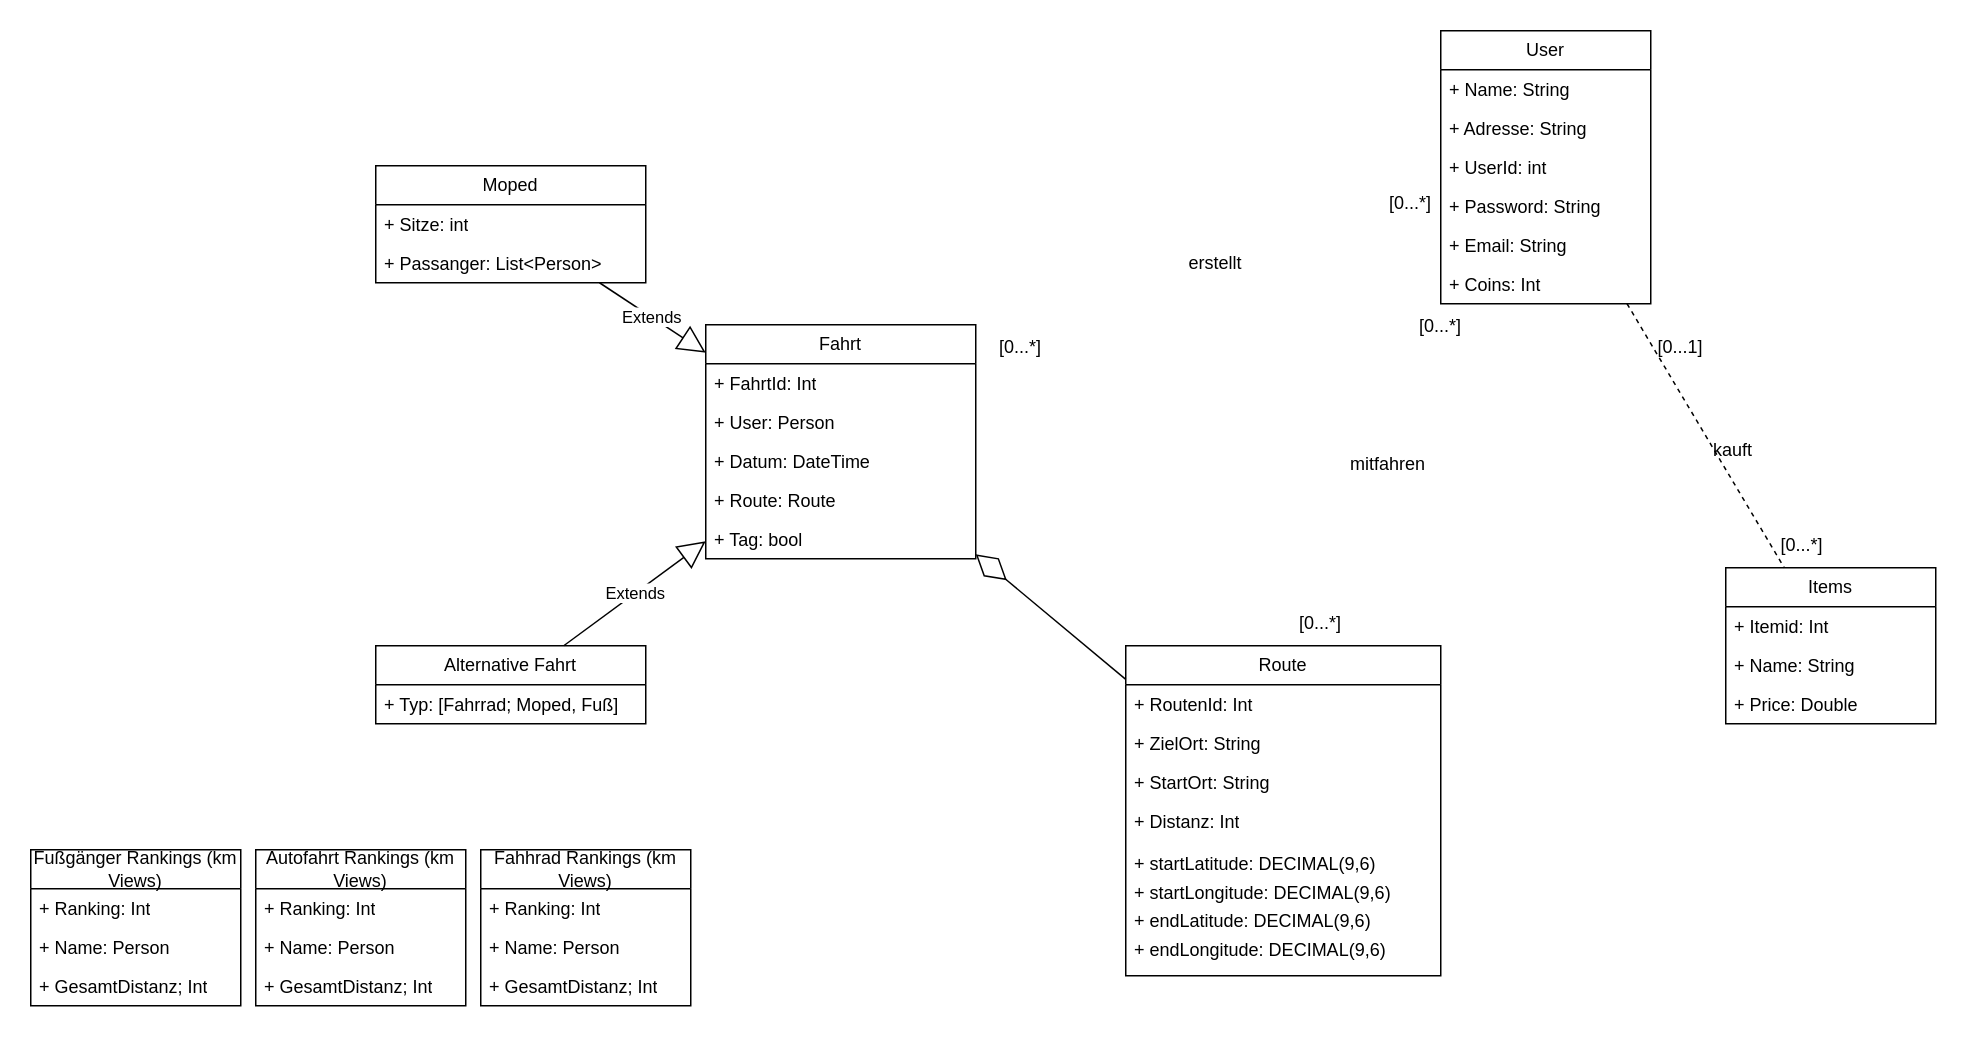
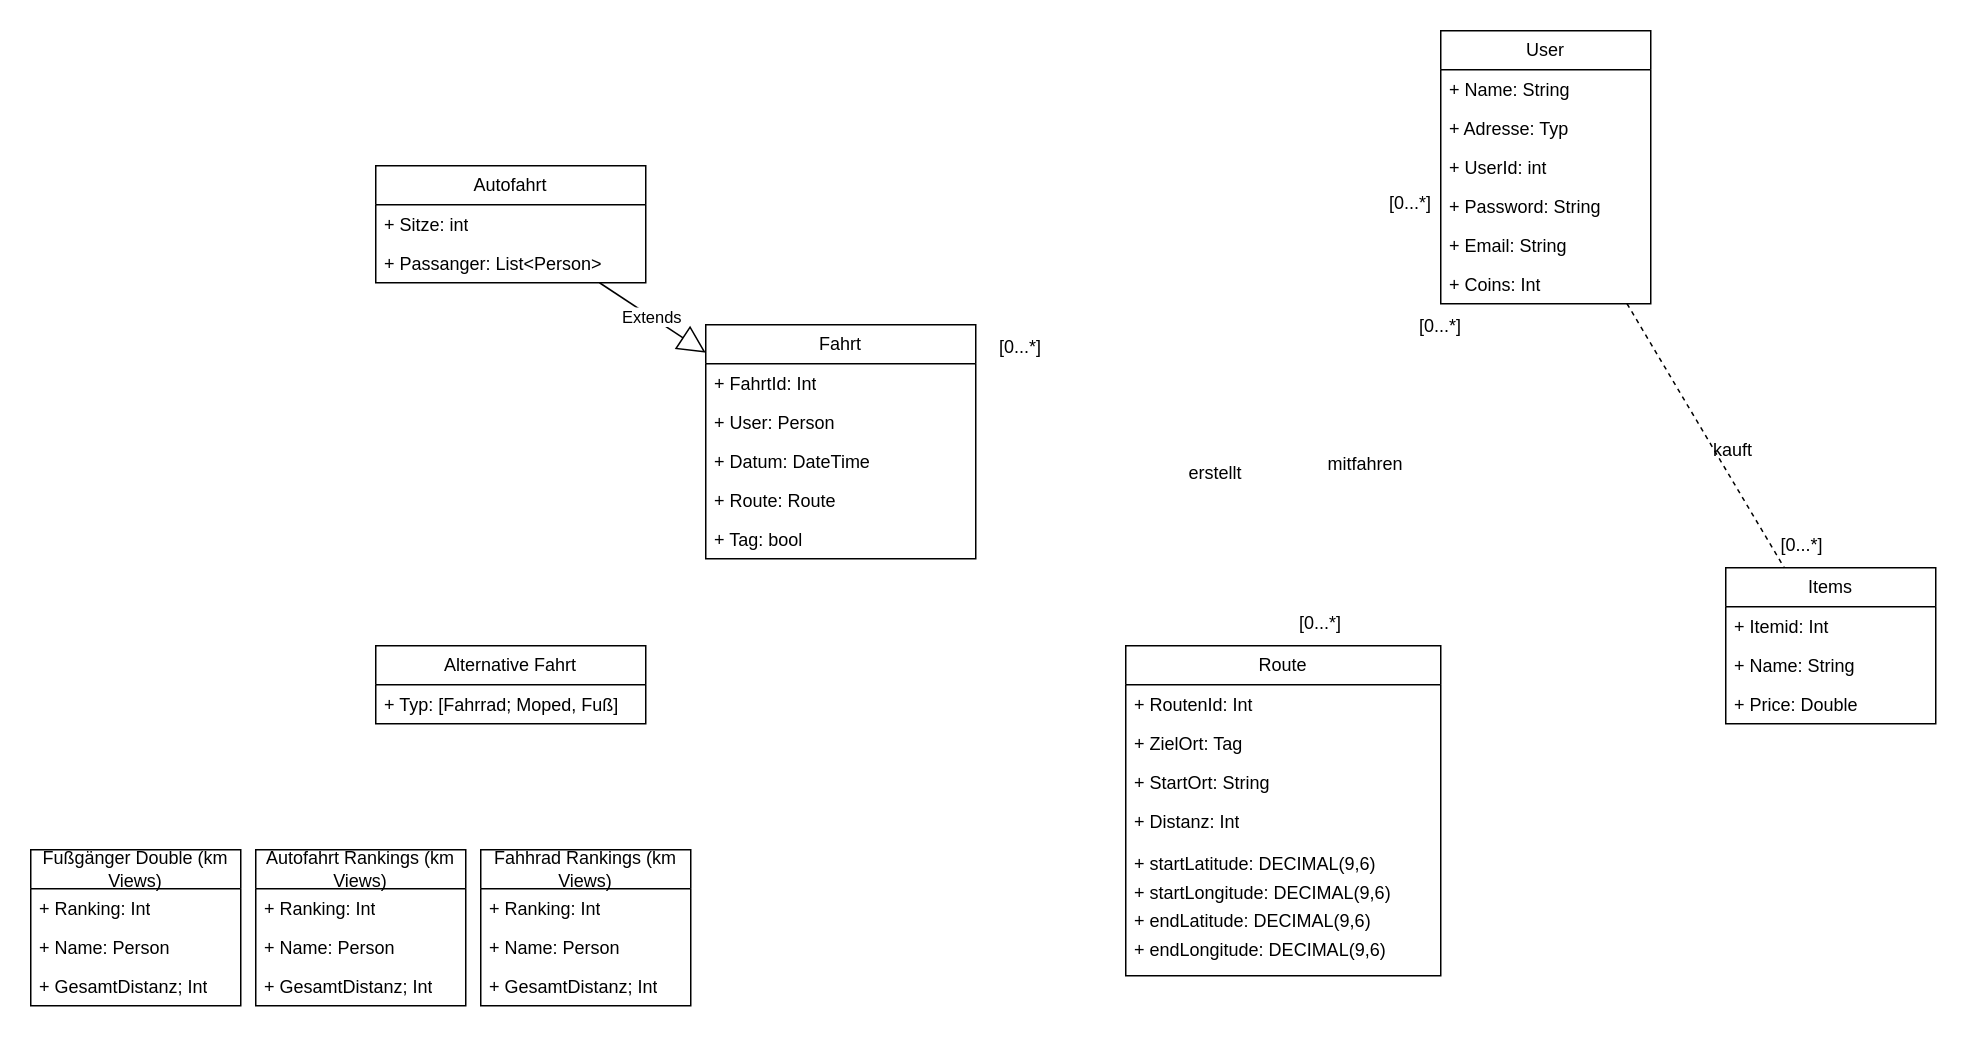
node "+ Adresse: String": label "+ Adresse: String" -> "+ Adresse: Typ"
node "Moped": label "Moped" -> "Autofahrt"
node "erstellt": moved (1216, 263) -> (1216, 473)
node "[0...1]": removed
node "mitfahren": moved (1388, 464) -> (1366, 464)
edge "Alternative Fahrt" -> "Fahrt": removed, label "Extends"
edge "Route" -> "Fahrt": removed
node "+ ZielOrt: String": label "+ ZielOrt: String" -> "+ ZielOrt: Tag"
node "Fußgänger Rankings (km Views)": label "Fußgänger Rankings (km Views)" -> "Fußgänger Double (km Views)"
